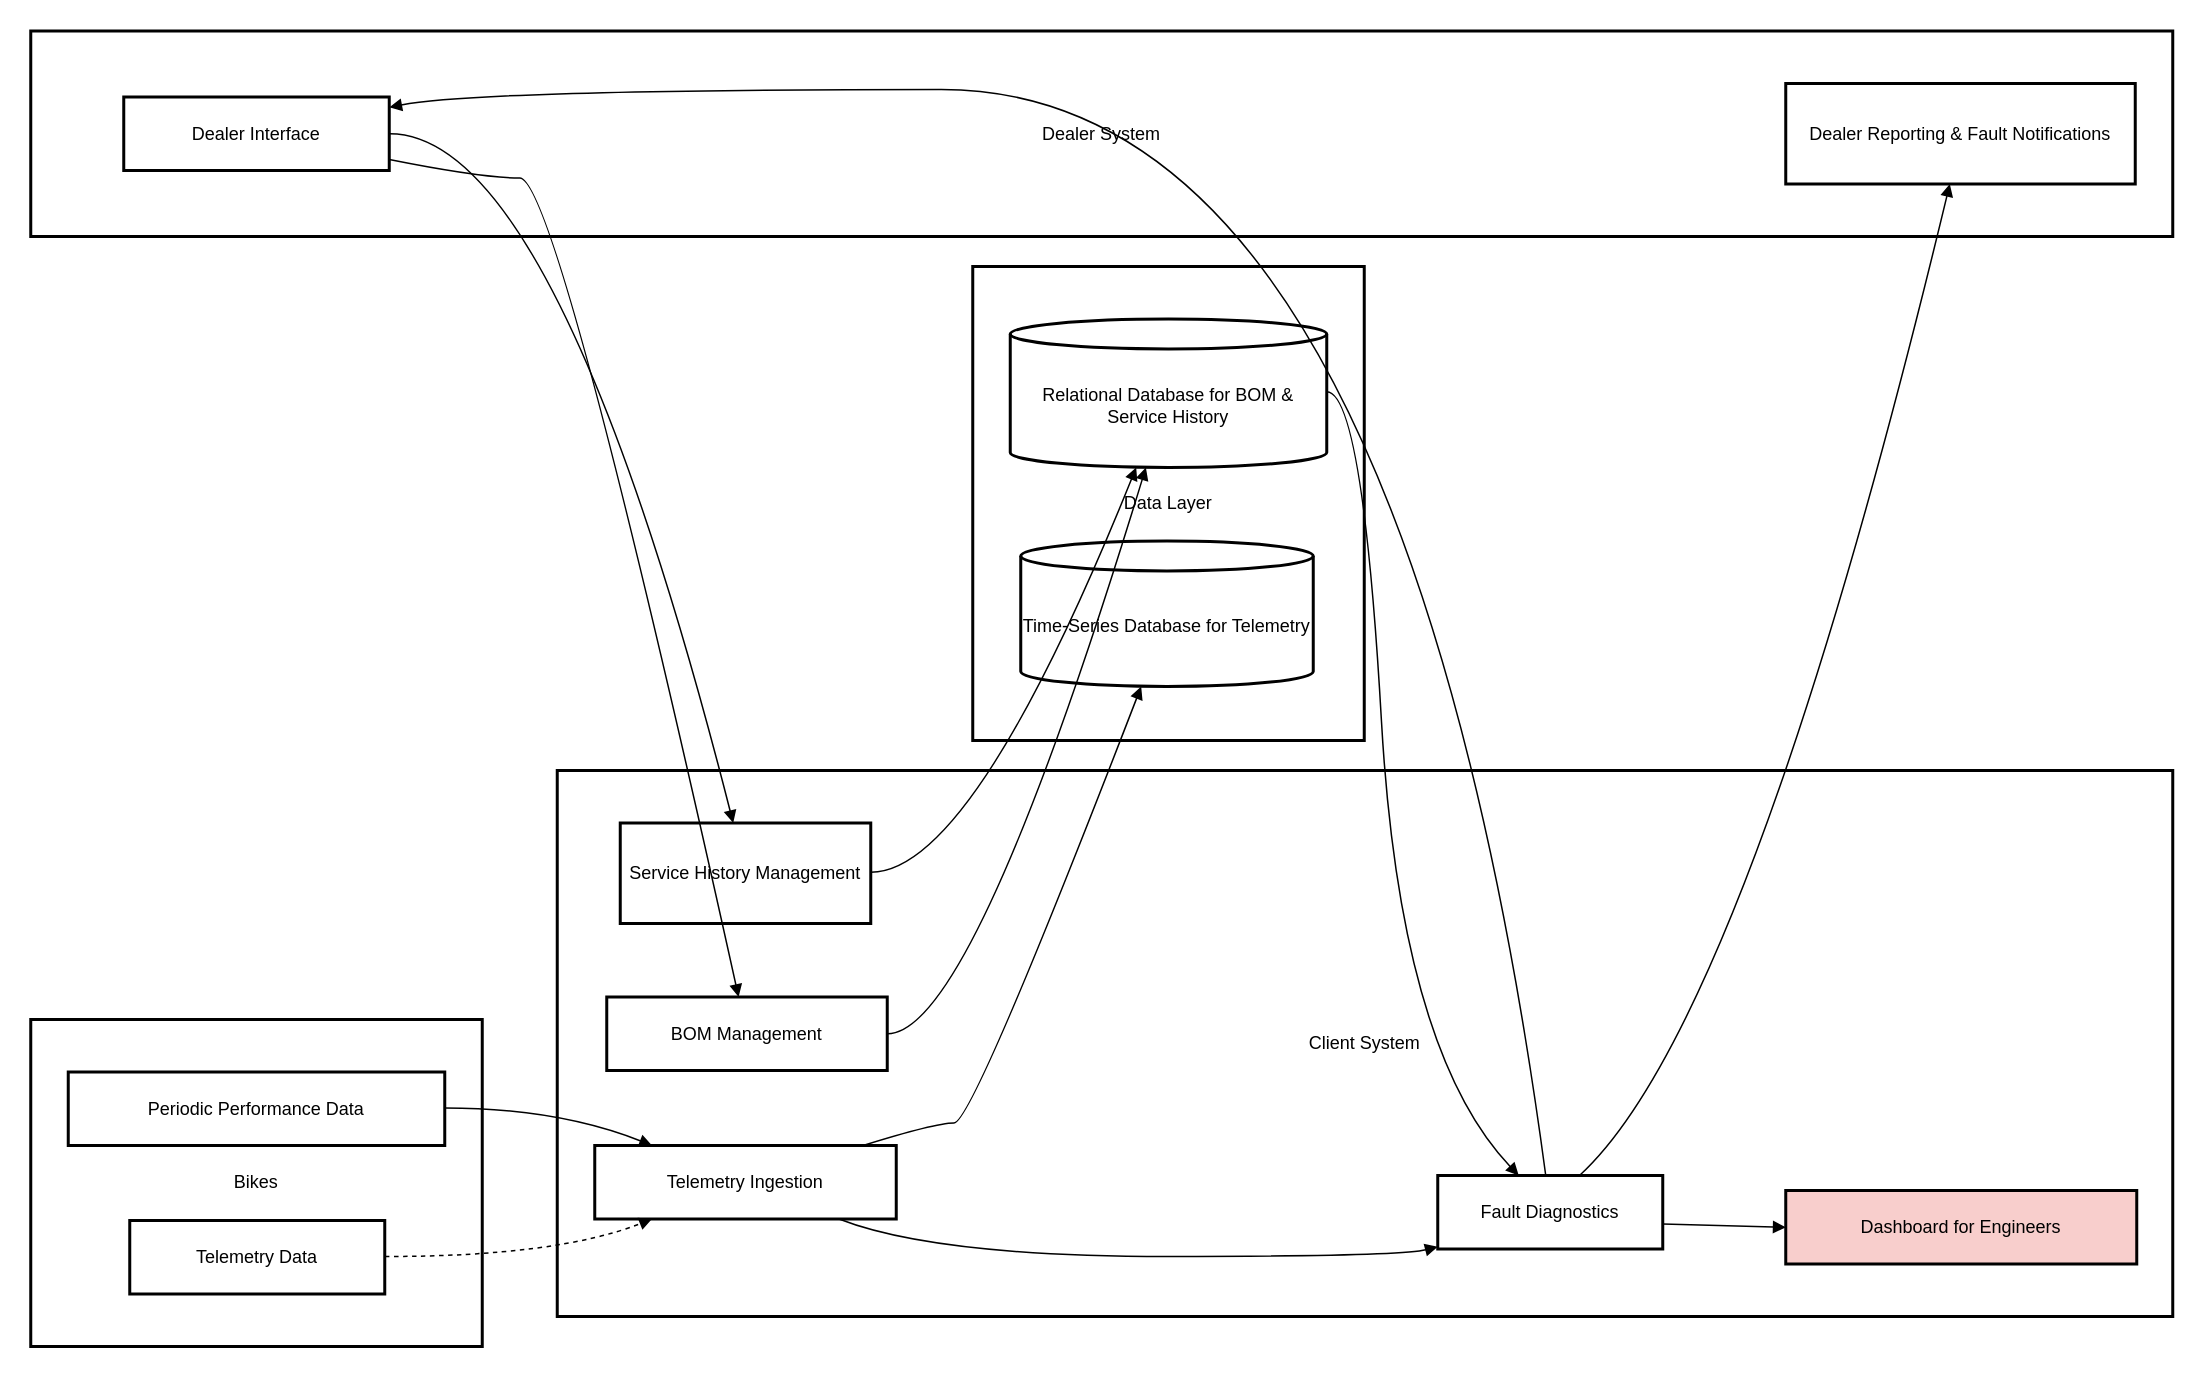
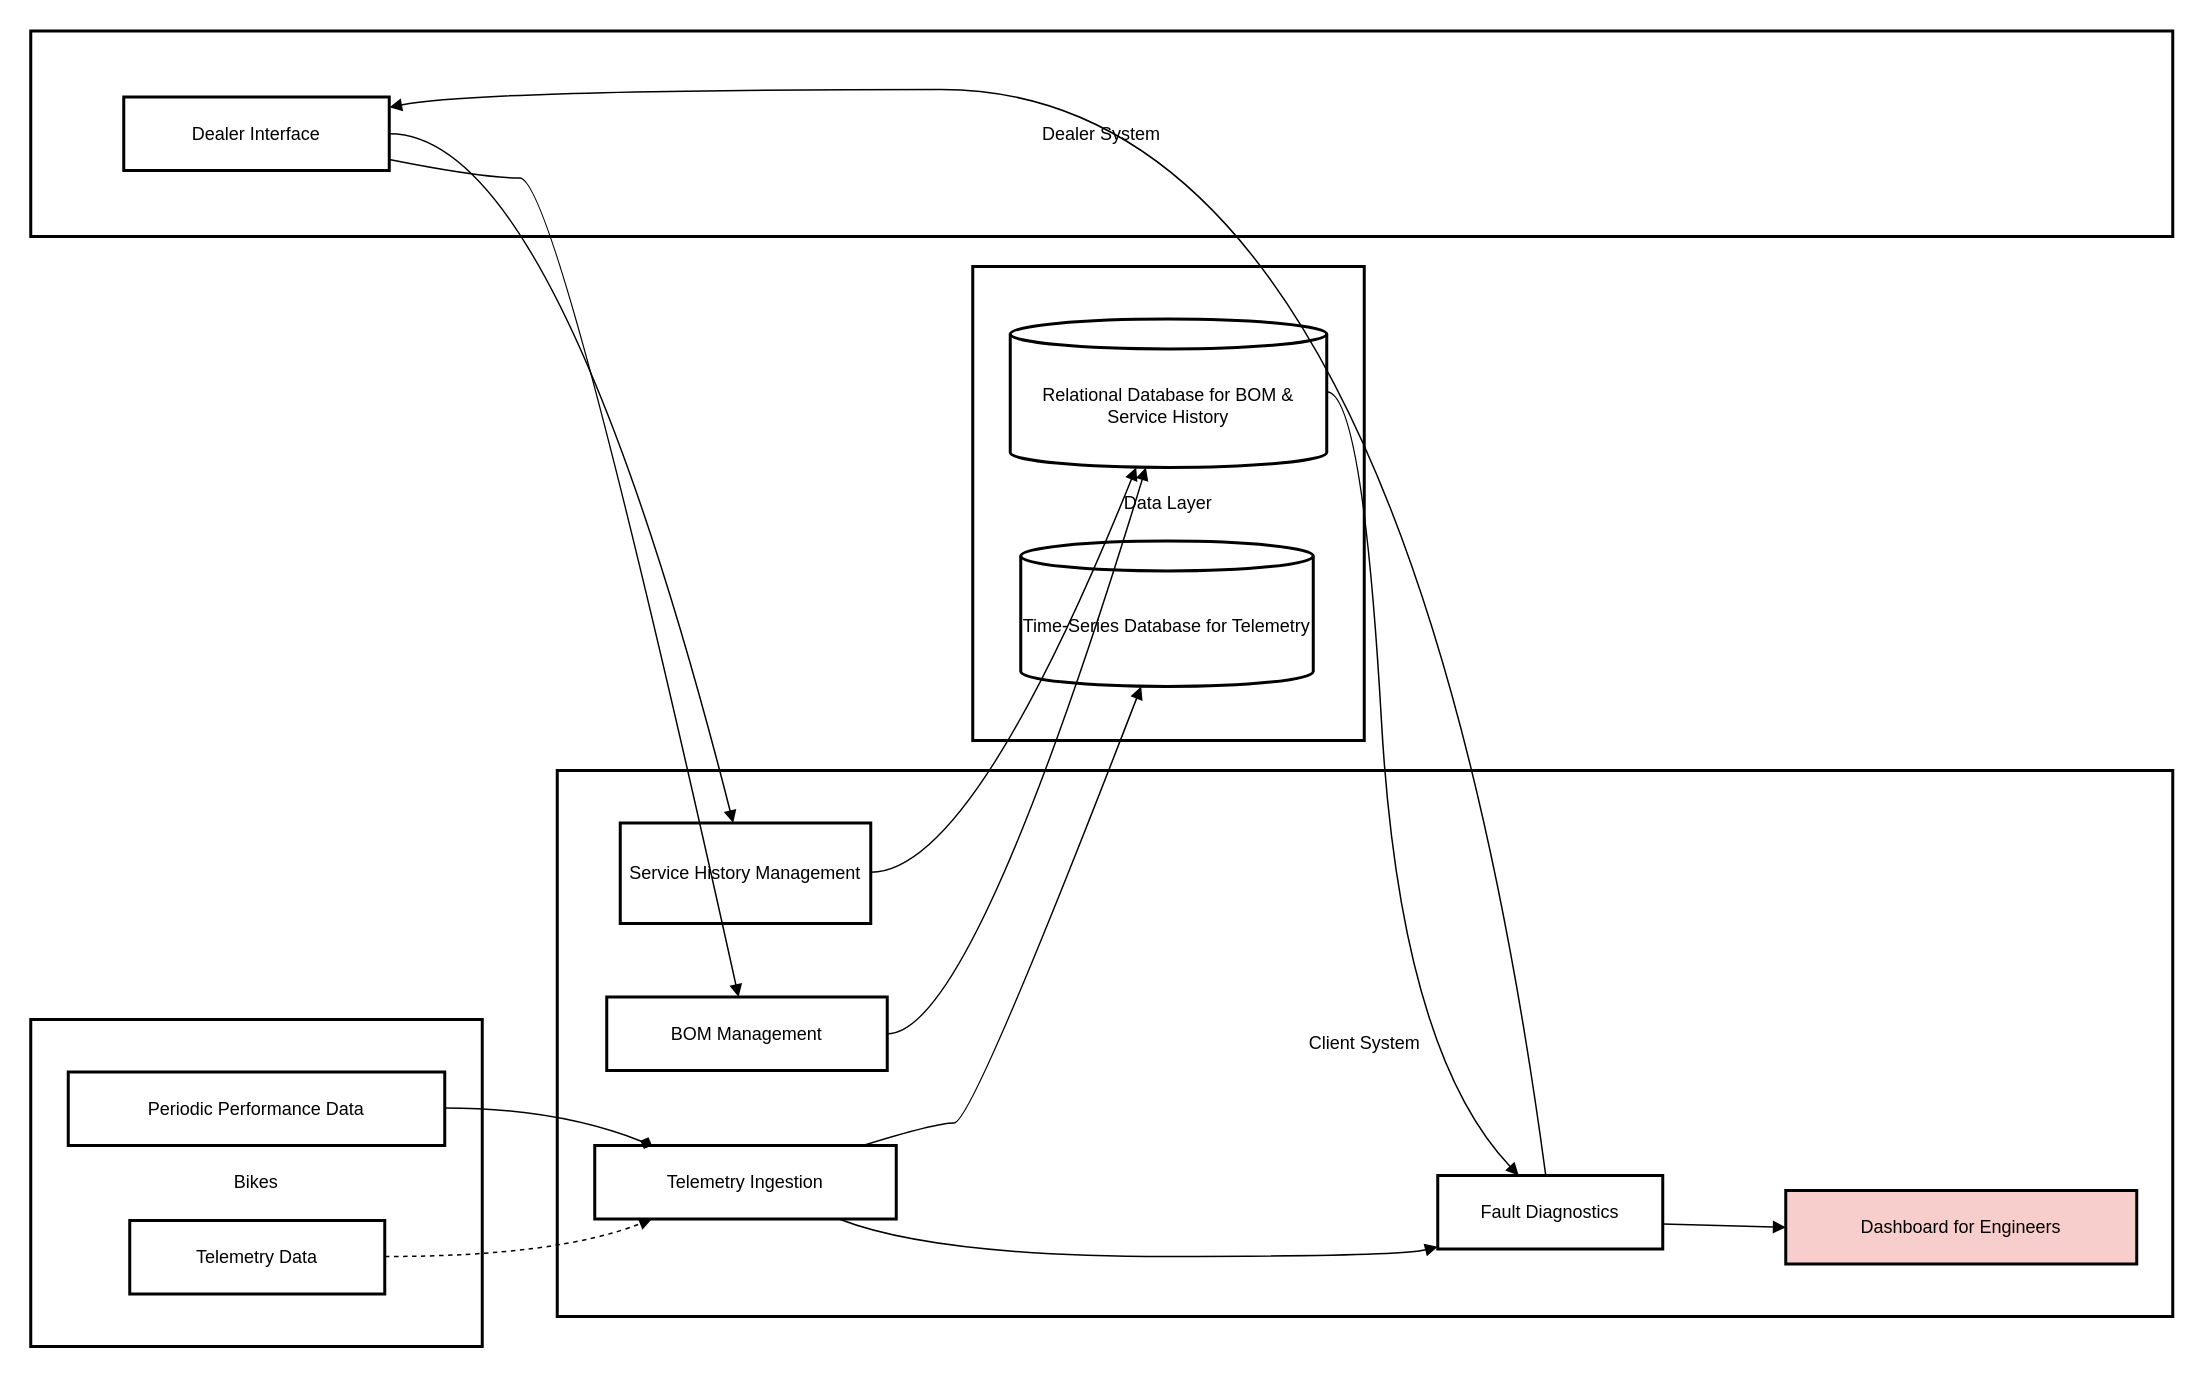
node "Dealer Reporting & Fault Notifications": removed
edge "Fault Diagnostics" -> "Dealer Reporting & Fault Notifications": removed
edge "Periodic Performance Data" -> "Telemetry Ingestion": arrowhead block -> diamond
